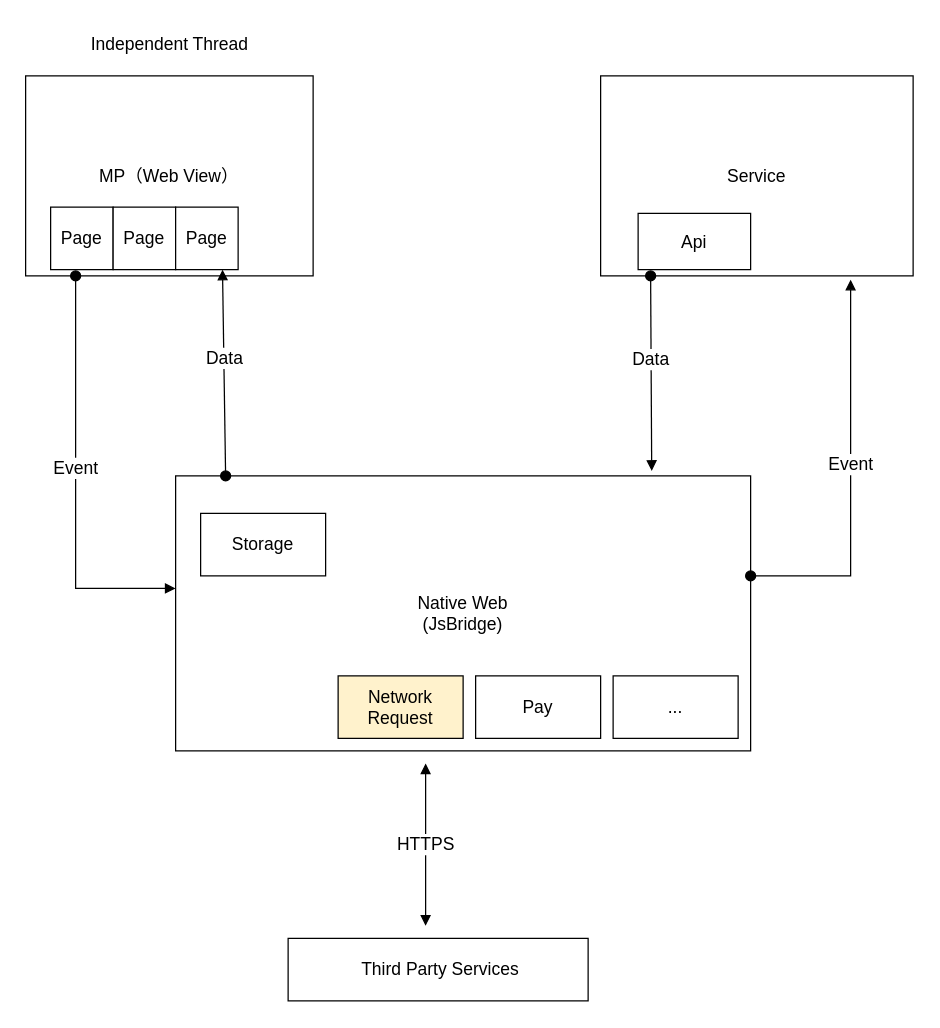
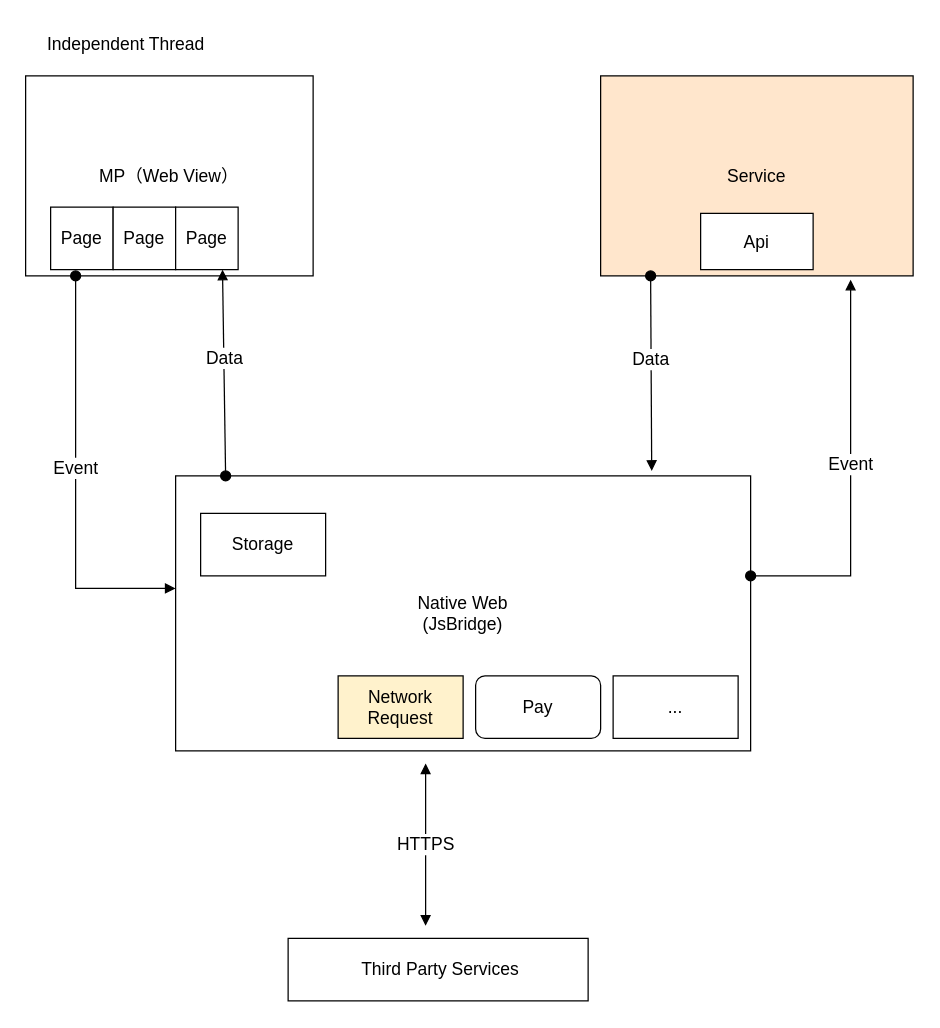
node "Independent Thread": moved (169, 44) -> (126, 44)
node "Service": fillcolor #ffffff -> #ffe6cc
node "Api": moved (694, 241) -> (757, 241)
node "Pay": shape rectangle -> rounded rectangle
